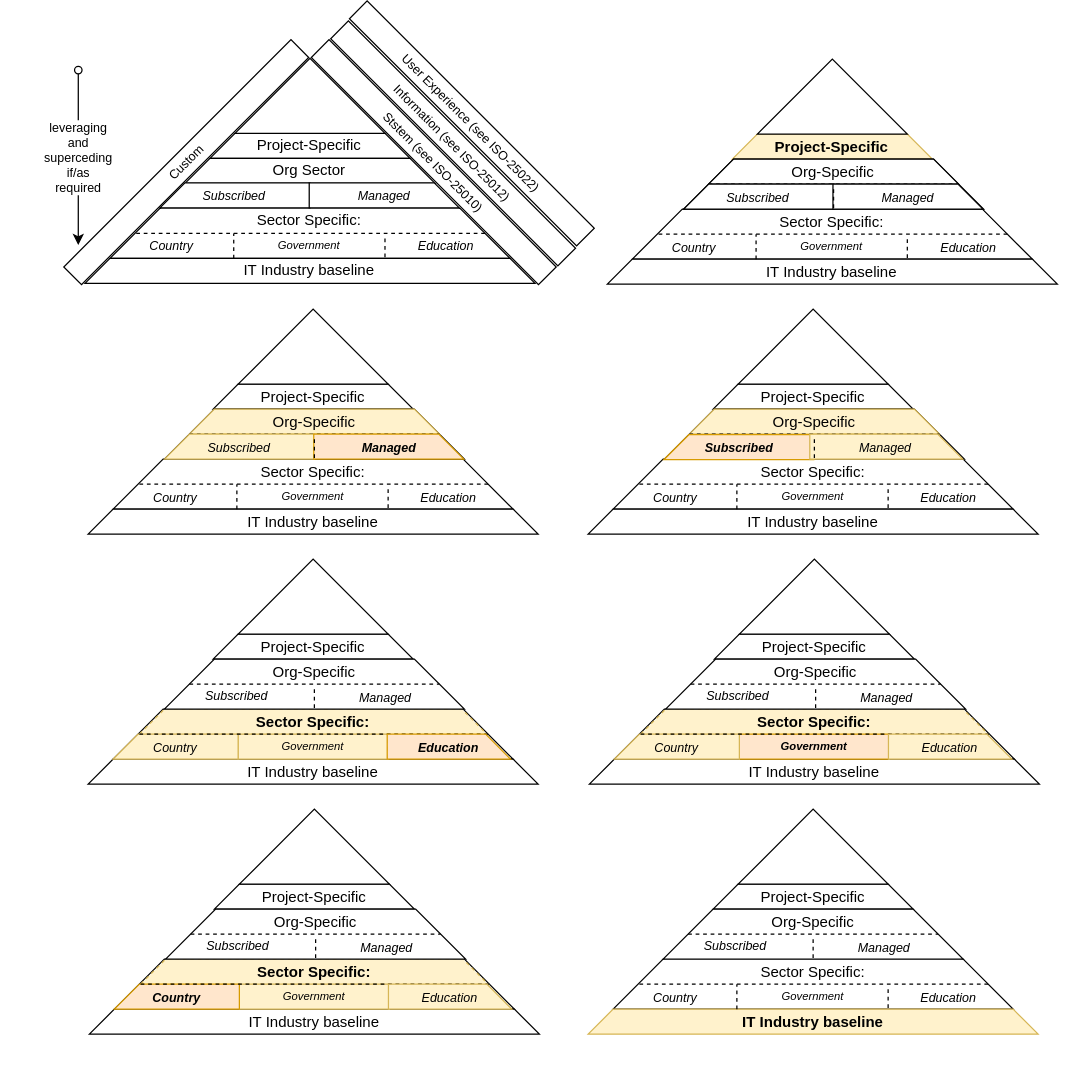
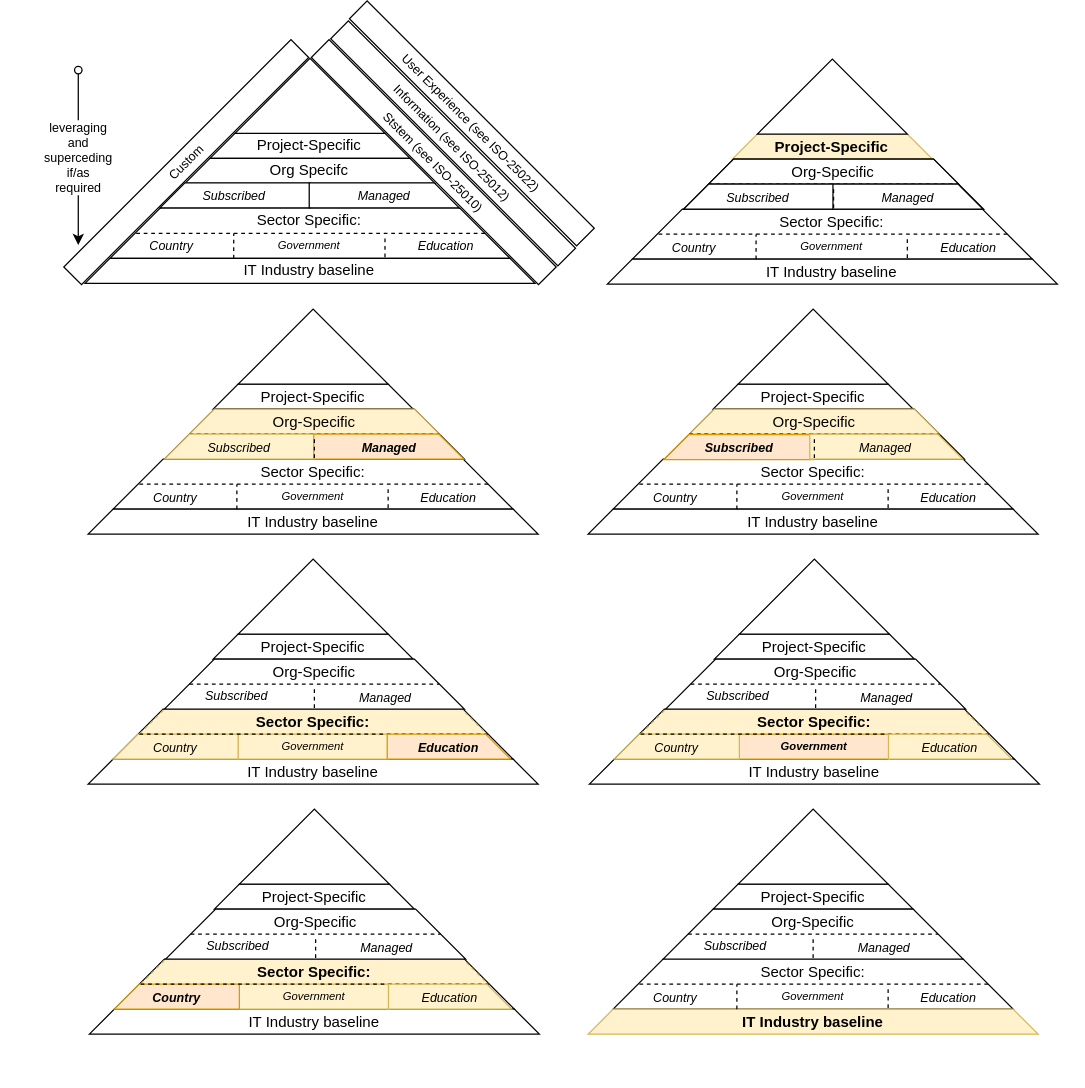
node "Org Sector": label "Org Sector" -> "Org Specifc"
